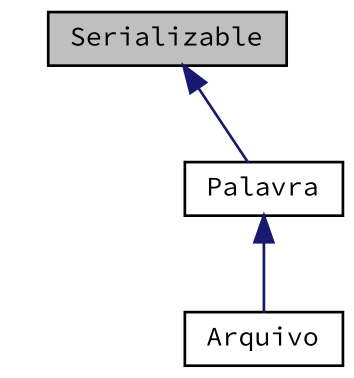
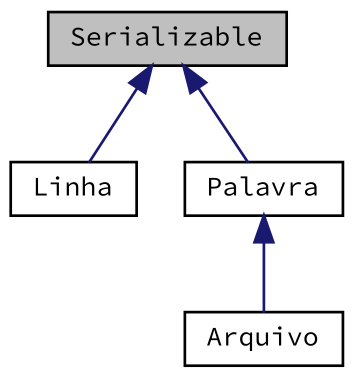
node "Linha": added
